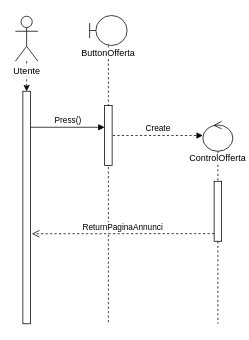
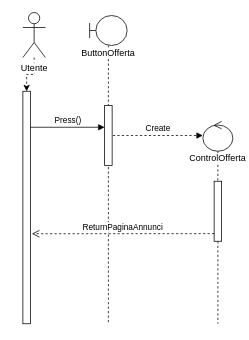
node "Utente": moved (27, 39) -> (34, 35)
